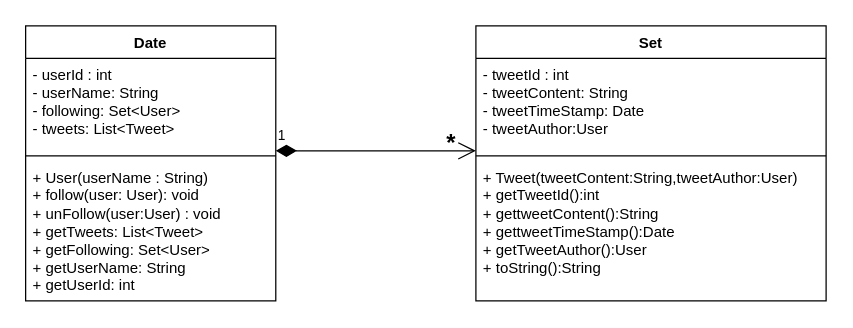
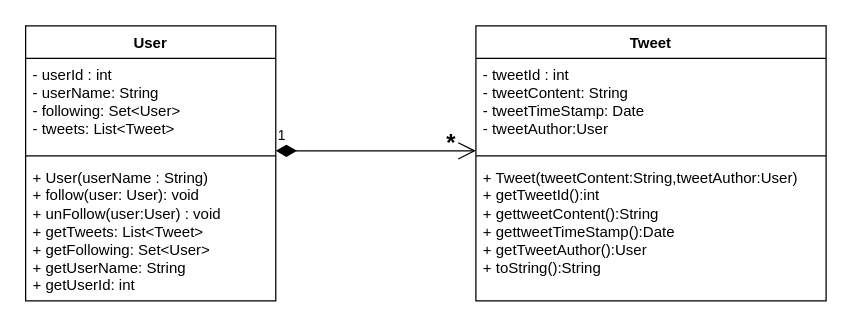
node "Date": label "Date" -> "User"
node "Set": label "Set" -> "Tweet"
